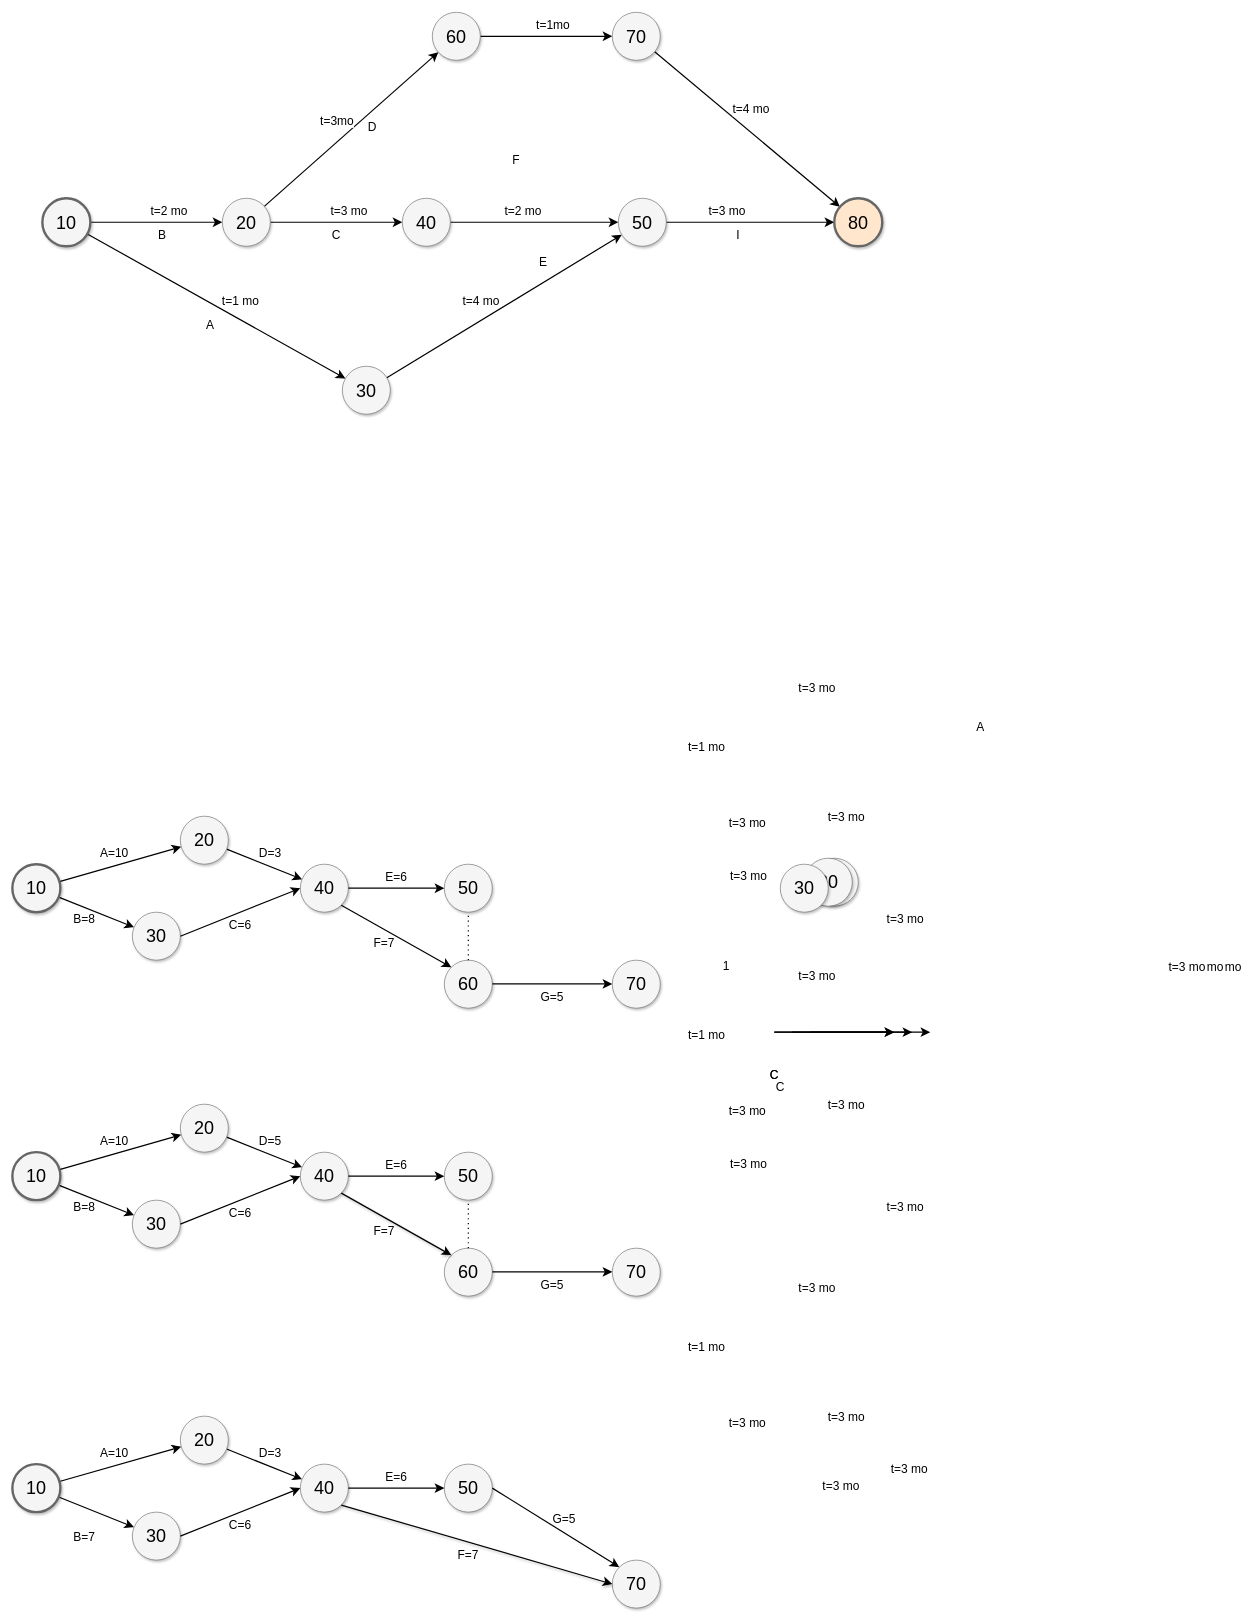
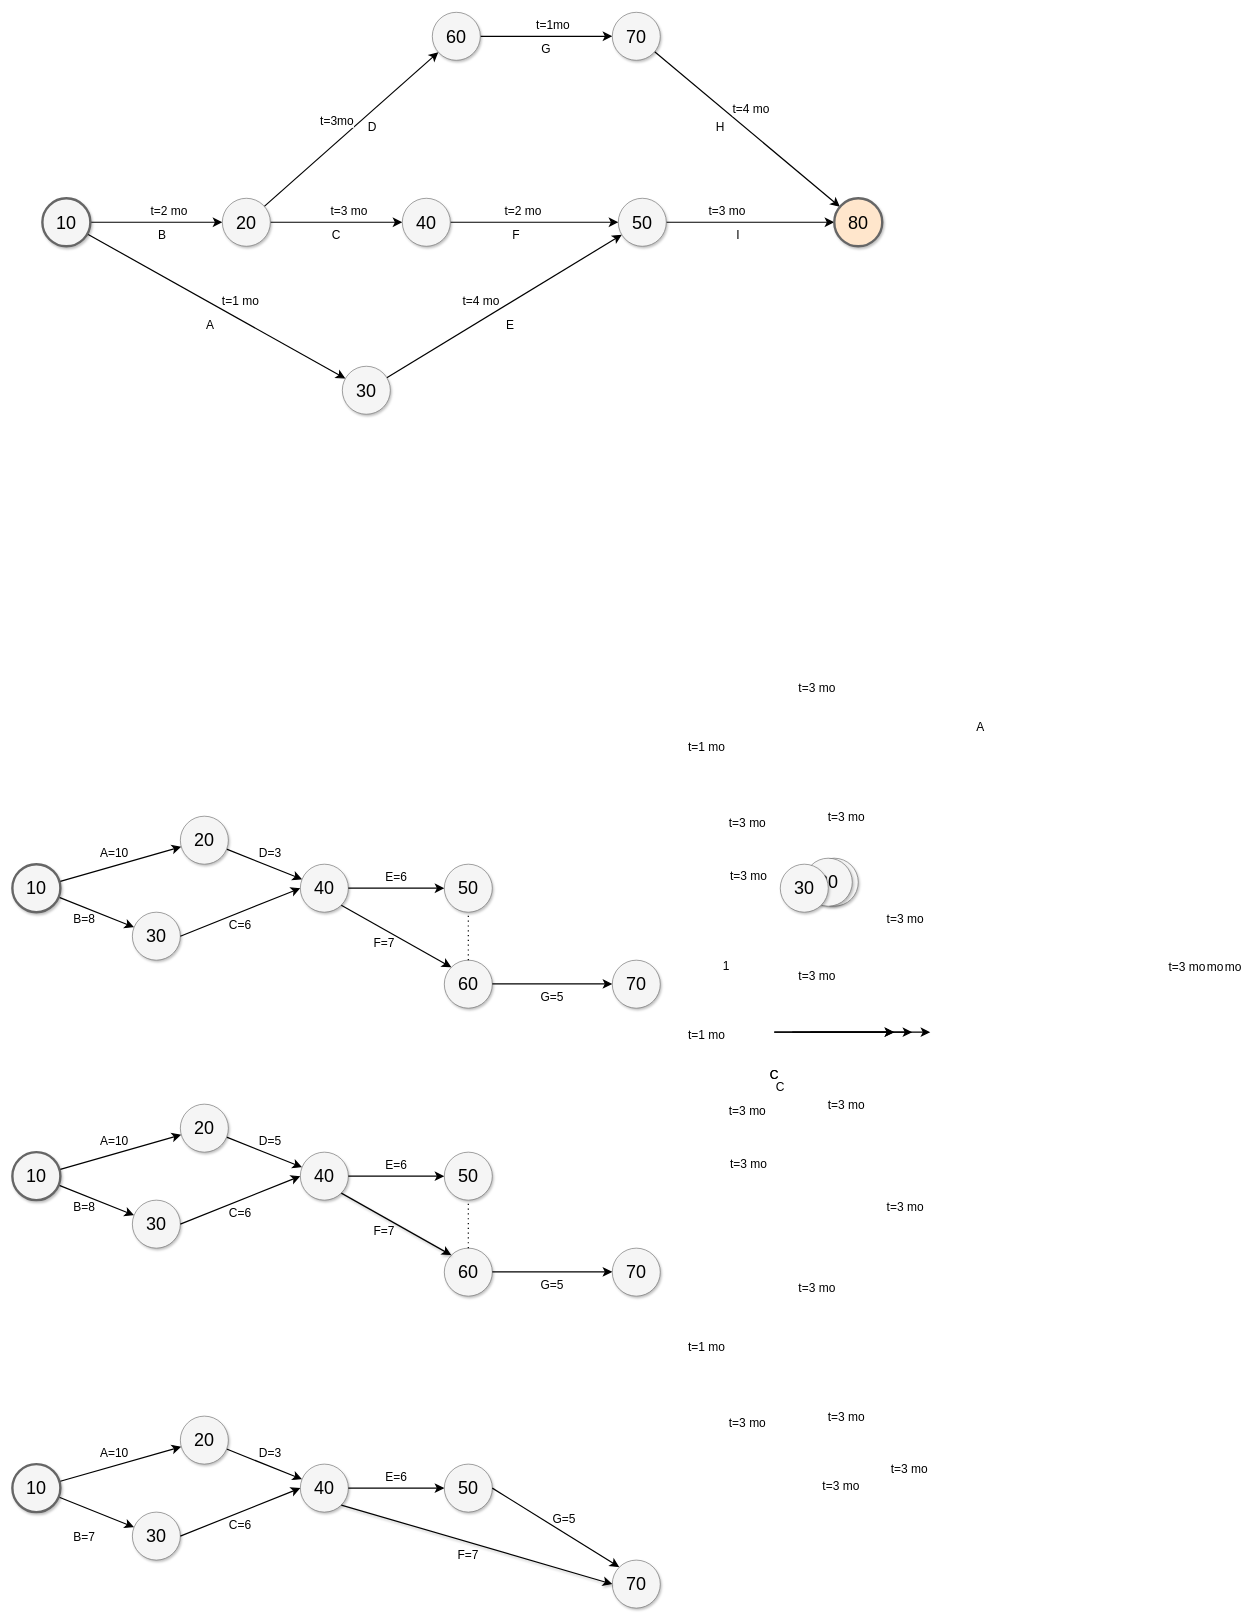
node "G": added
node "H": added
node "F": moved (516, 159) -> (516, 234)
node "E": moved (543, 261) -> (510, 324)
